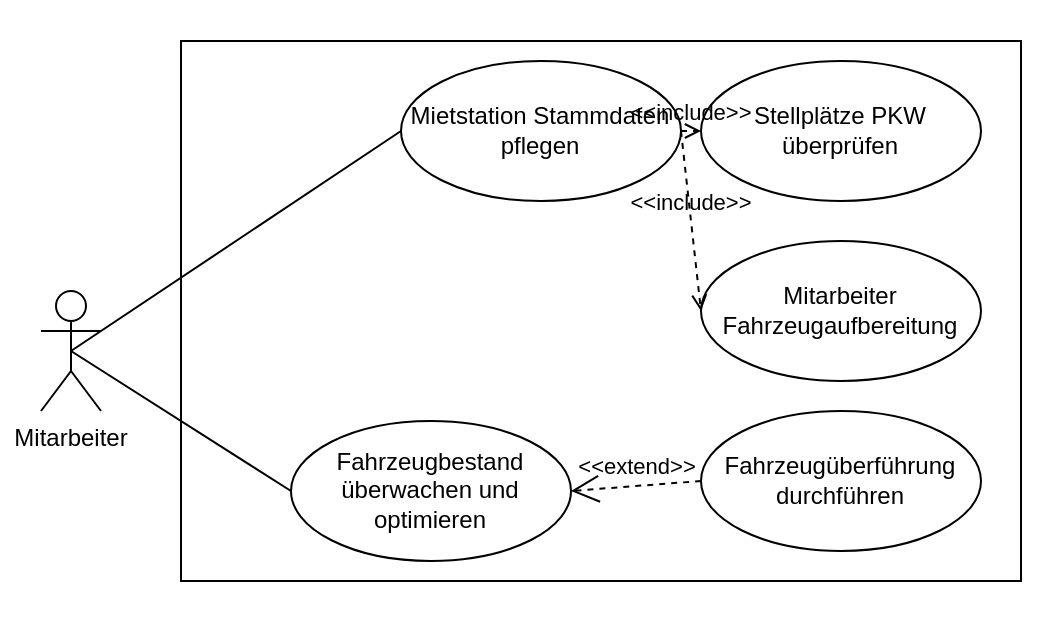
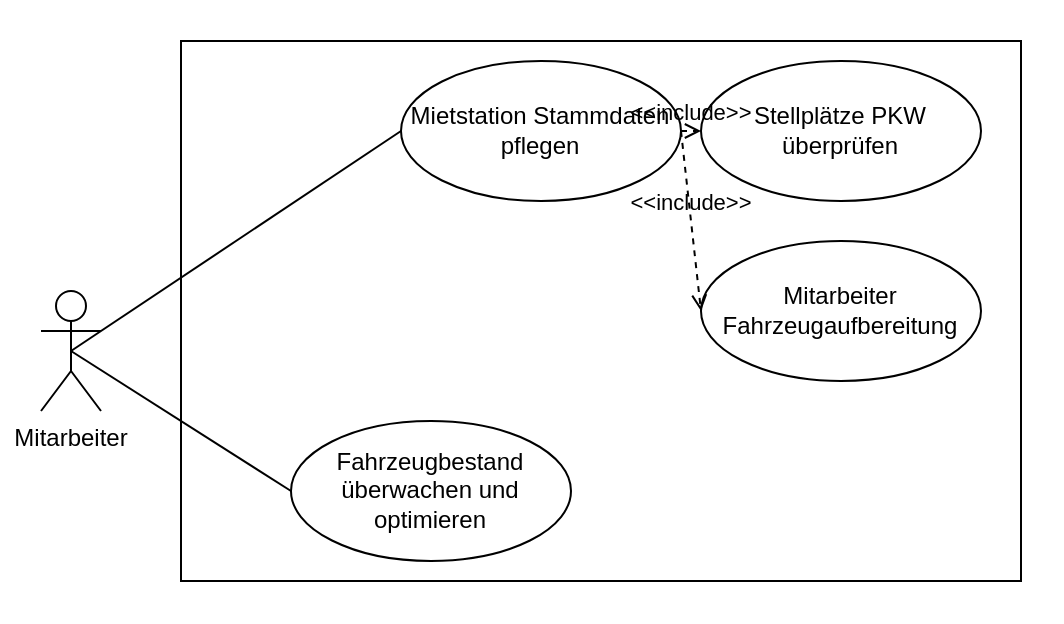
node "Fahrzeugüberführung durchführen": removed
edge "Fahrzeugüberführung durchführen" -> "Fahrzeugbestand überwachen und optimieren": removed, label "<<extend>>"
